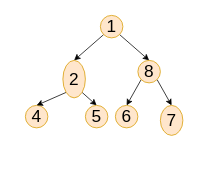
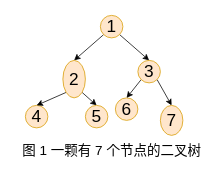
node "8": label "8" -> "3"
node "6": moved (126, 117) -> (126, 109)
node "图 1 一颗有 7 个节点的二叉树": added
